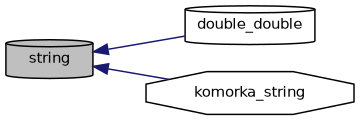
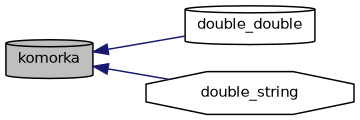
node "string": label "string" -> "komorka"
node "komorka_string": label "komorka_string" -> "double_string"
